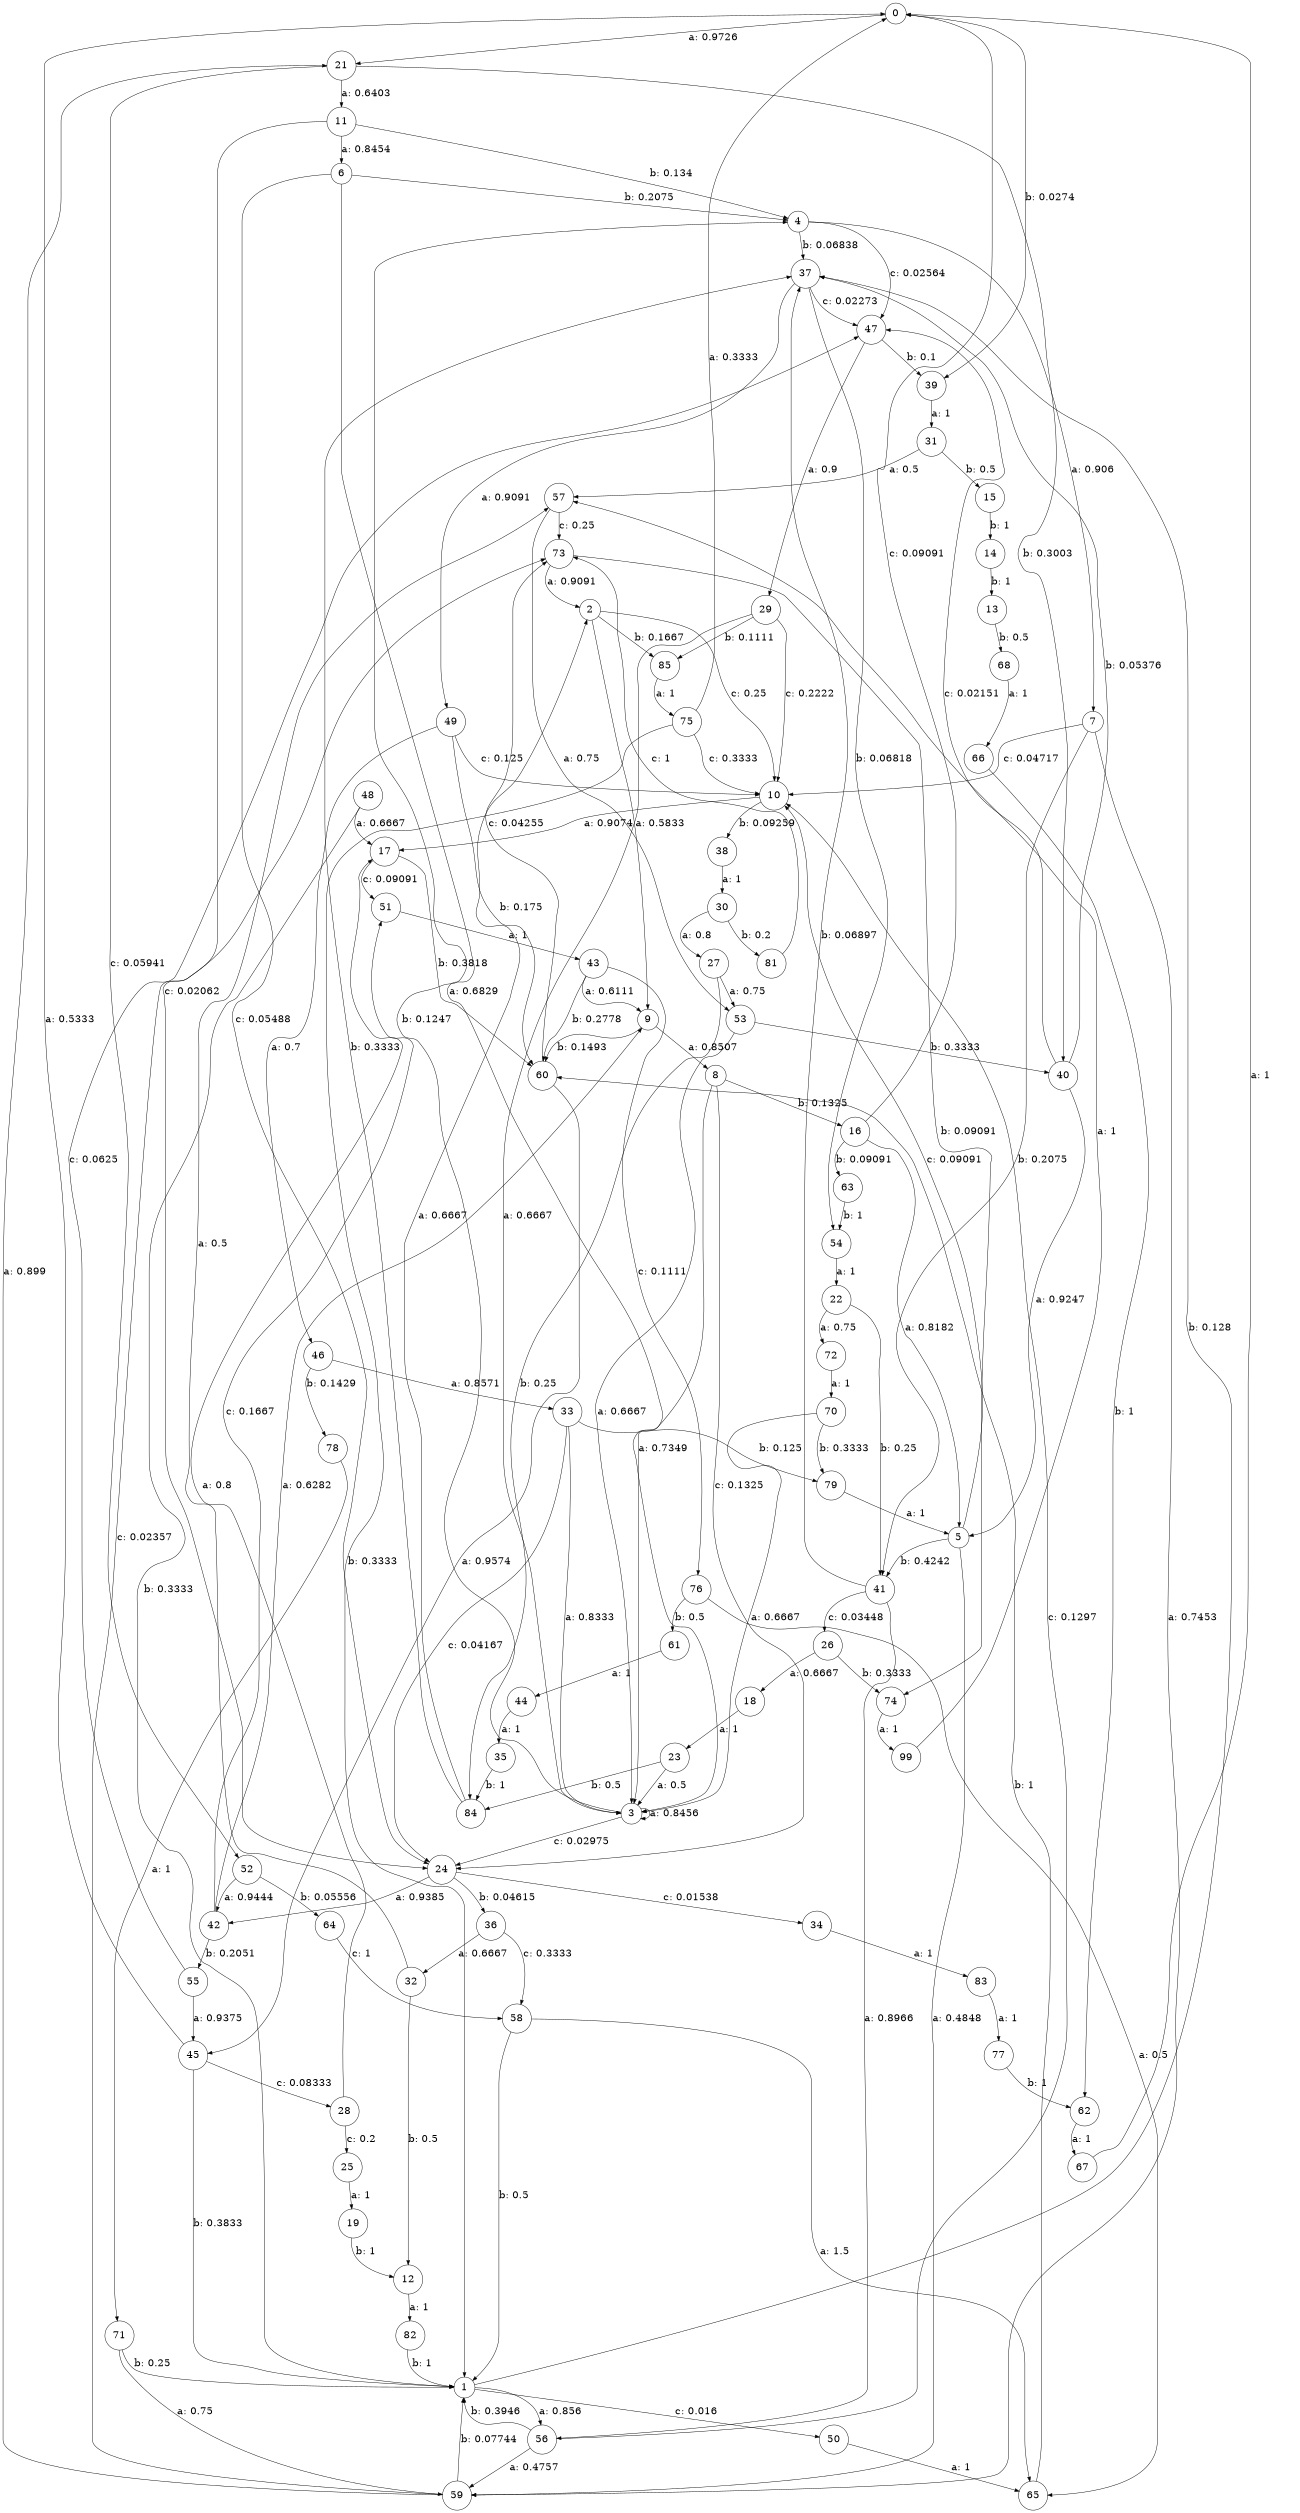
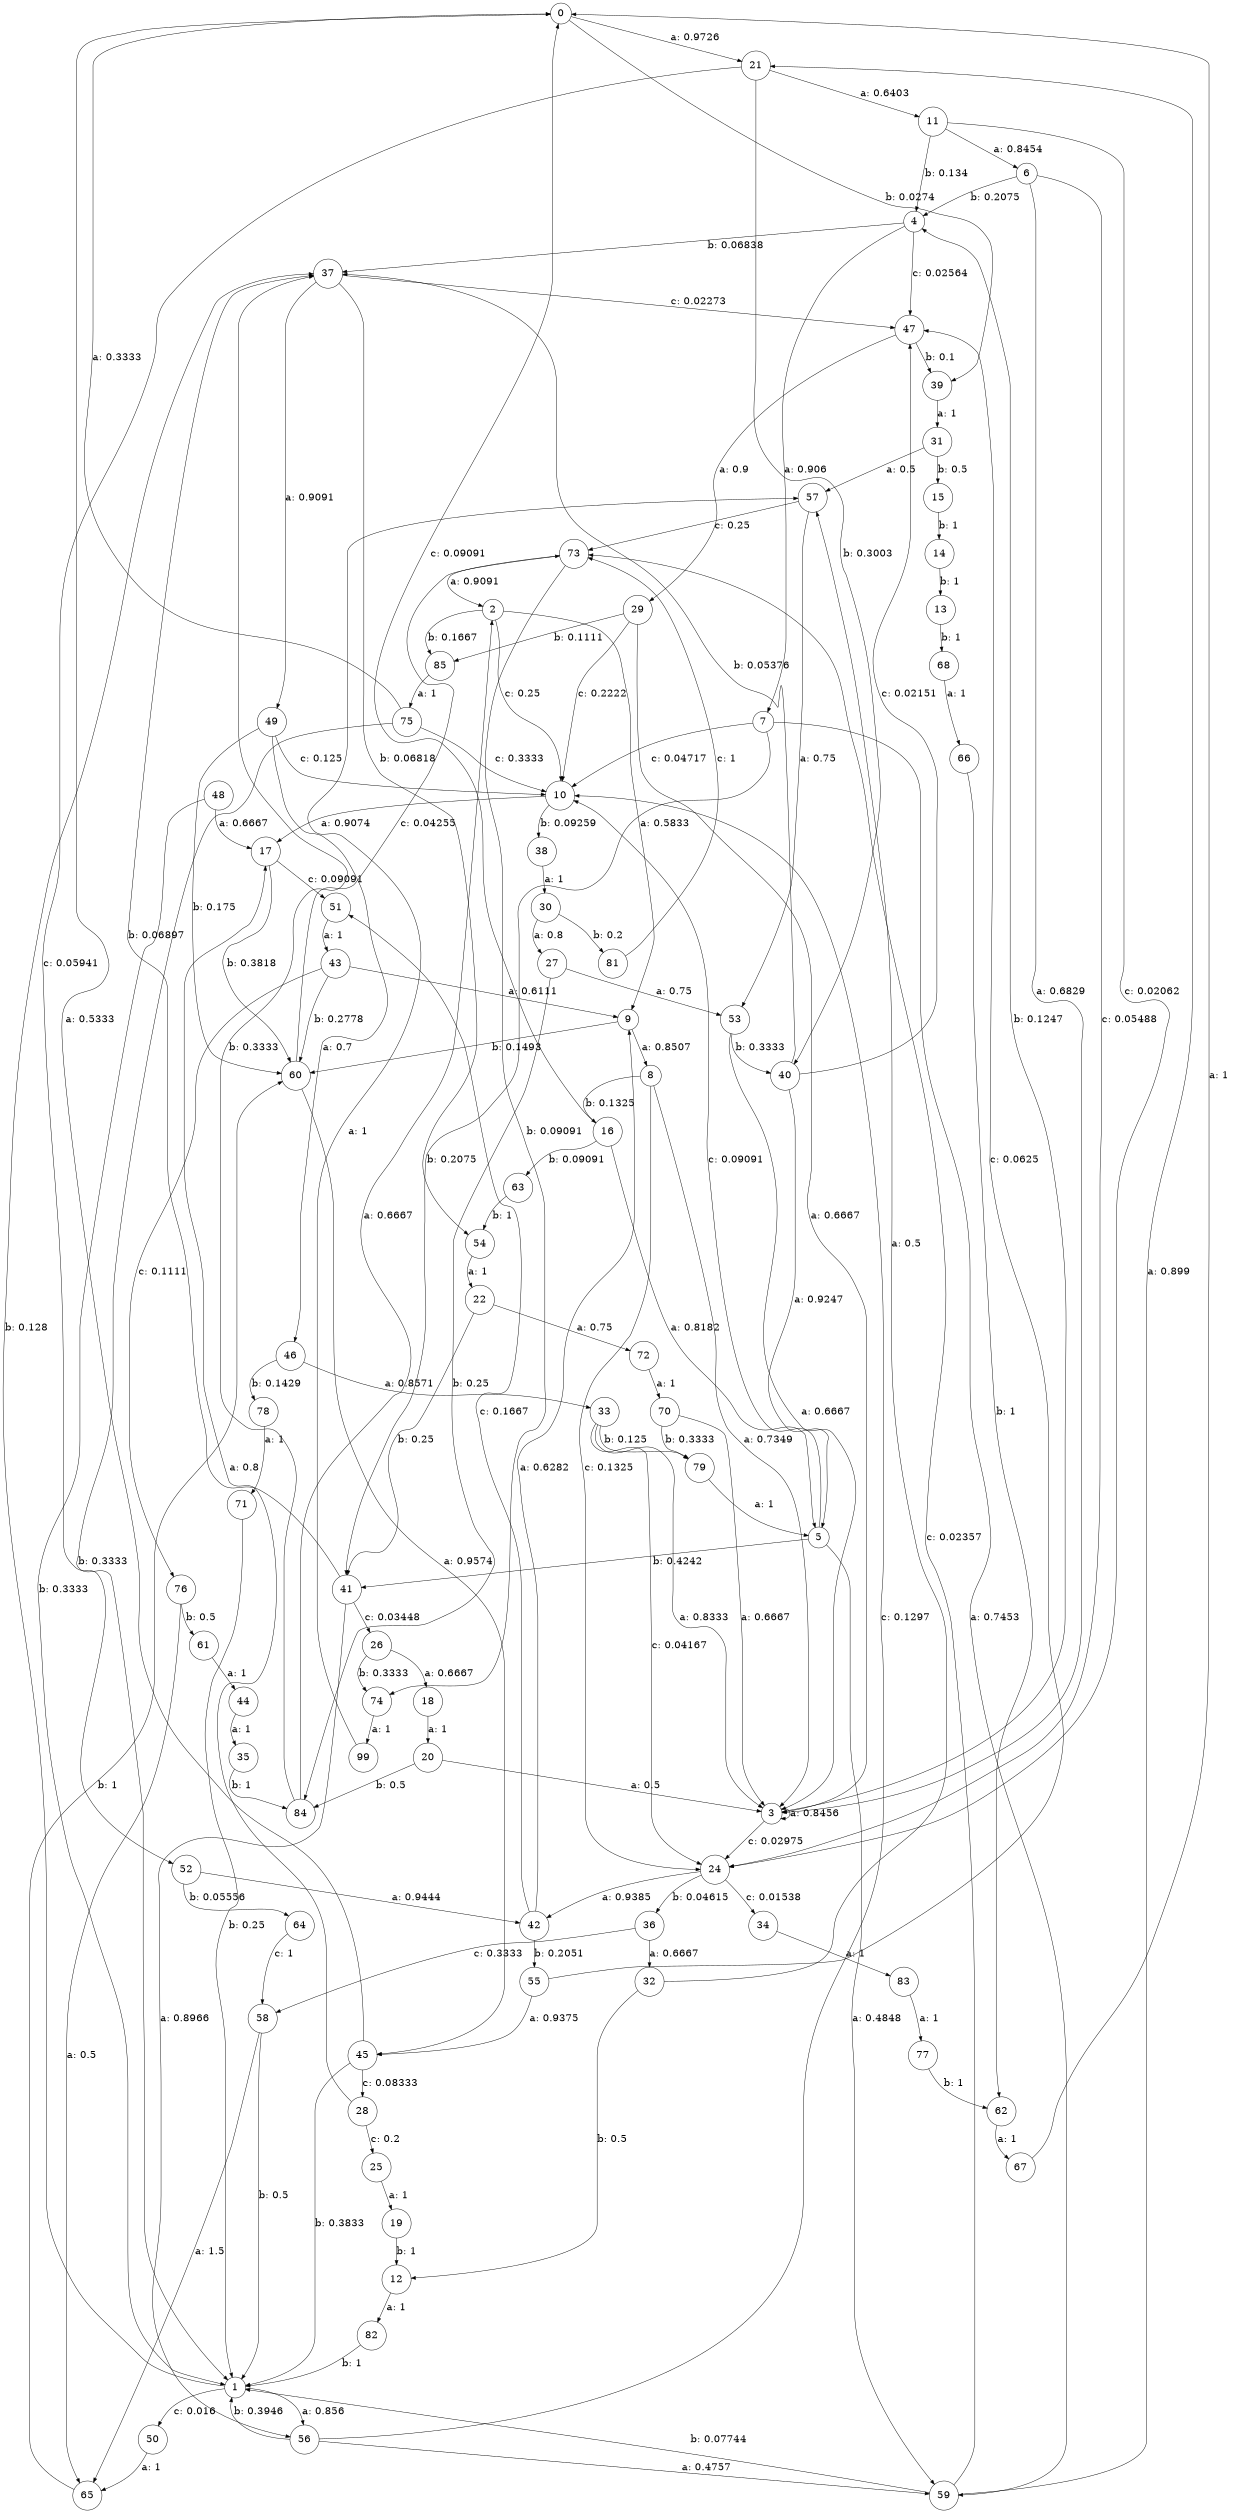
edge "13" -> "68": label "b: 0.5      " -> "b: 1        "
node "23": label "23" -> "20"
edge "71" -> "59": removed, label "a: 0.75"
